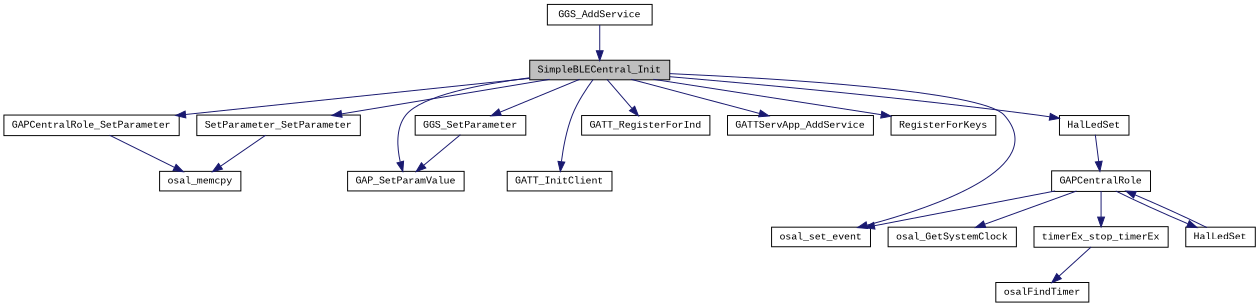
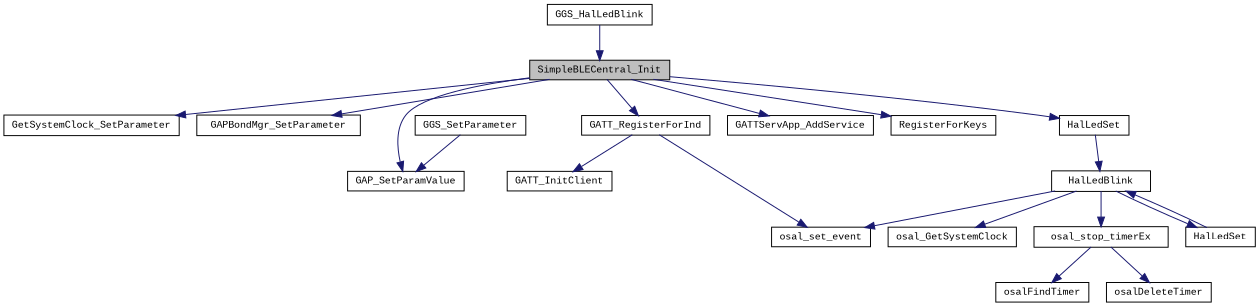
node "GGS_AddService": label "GGS_AddService" -> "GGS_HalLedBlink"
edge "SimpleBLECentral_Init" -> "GGS_SetParameter": removed
edge "SimpleBLECentral_Init" -> "osal_set_event": now "GATT_RegisterForInd" -> "osal_set_event"
edge "SimpleBLECentral_Init" -> "GATT_InitClient": now "GATT_RegisterForInd" -> "GATT_InitClient"
node "GAPCentralRole_SetParameter": label "GAPCentralRole_SetParameter" -> "GetSystemClock_SetParameter"
node "SetParameter_SetParameter": label "SetParameter_SetParameter" -> "GAPBondMgr_SetParameter"
node "osal_memcpy": removed
node "GAPCentralRole": label "GAPCentralRole" -> "HalLedBlink"
node "timerEx_stop_timerEx": label "timerEx_stop_timerEx" -> "osal_stop_timerEx"
node "osalDeleteTimer": added
